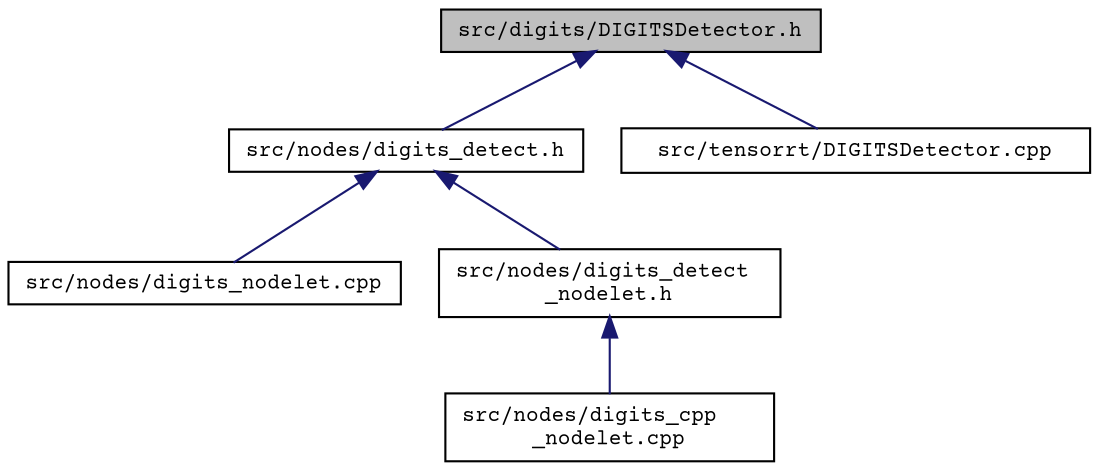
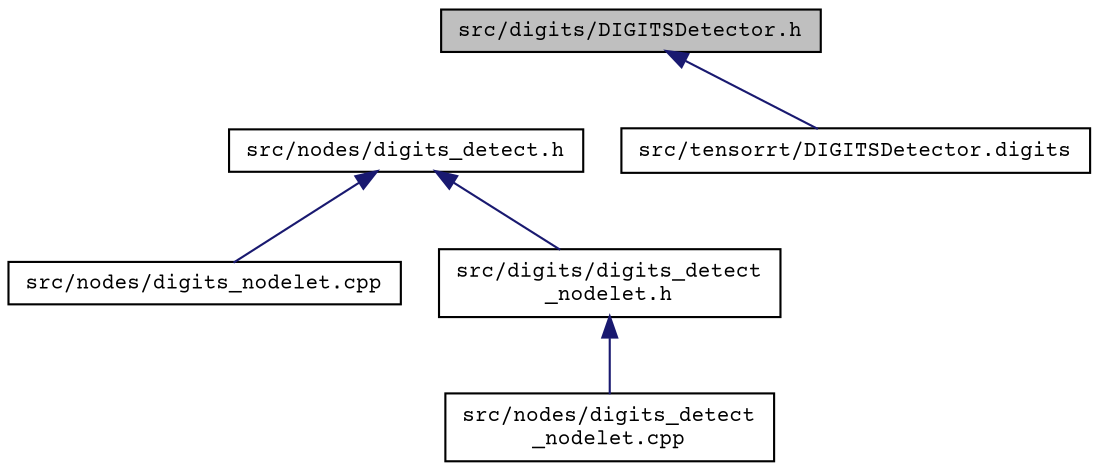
edge "src/nodes/digits_detect.h" -> "src/digits/DIGITSDetector.h": removed
node "src/tensorrt/DIGITSDetector.cpp": label "src/tensorrt/DIGITSDetector.cpp" -> "src/tensorrt/DIGITSDetector.digits"
node "src/nodes/digits_detect _nodelet.h": label "src/nodes/digits_detect _nodelet.h" -> "src/digits/digits_detect _nodelet.h"
node "src/nodes/digits_cpp _nodelet.cpp": label "src/nodes/digits_cpp _nodelet.cpp" -> "src/nodes/digits_detect _nodelet.cpp"
